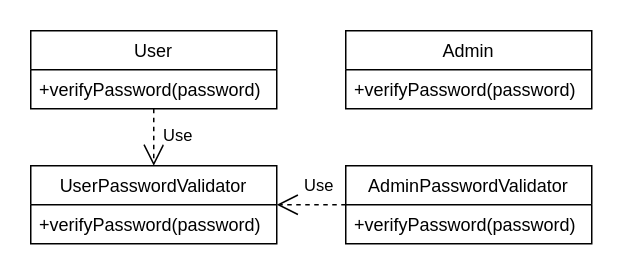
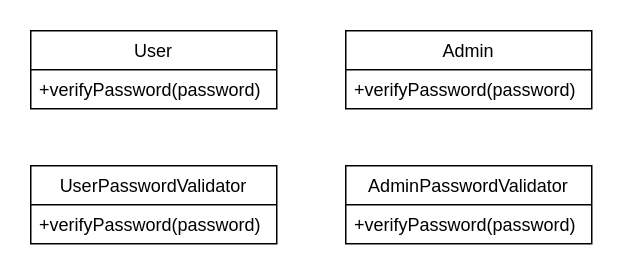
edge "User" -> "UserPasswordValidator": removed, label "Use"
edge "AdminPasswordValidator" -> "UserPasswordValidator": removed, label "Use"
